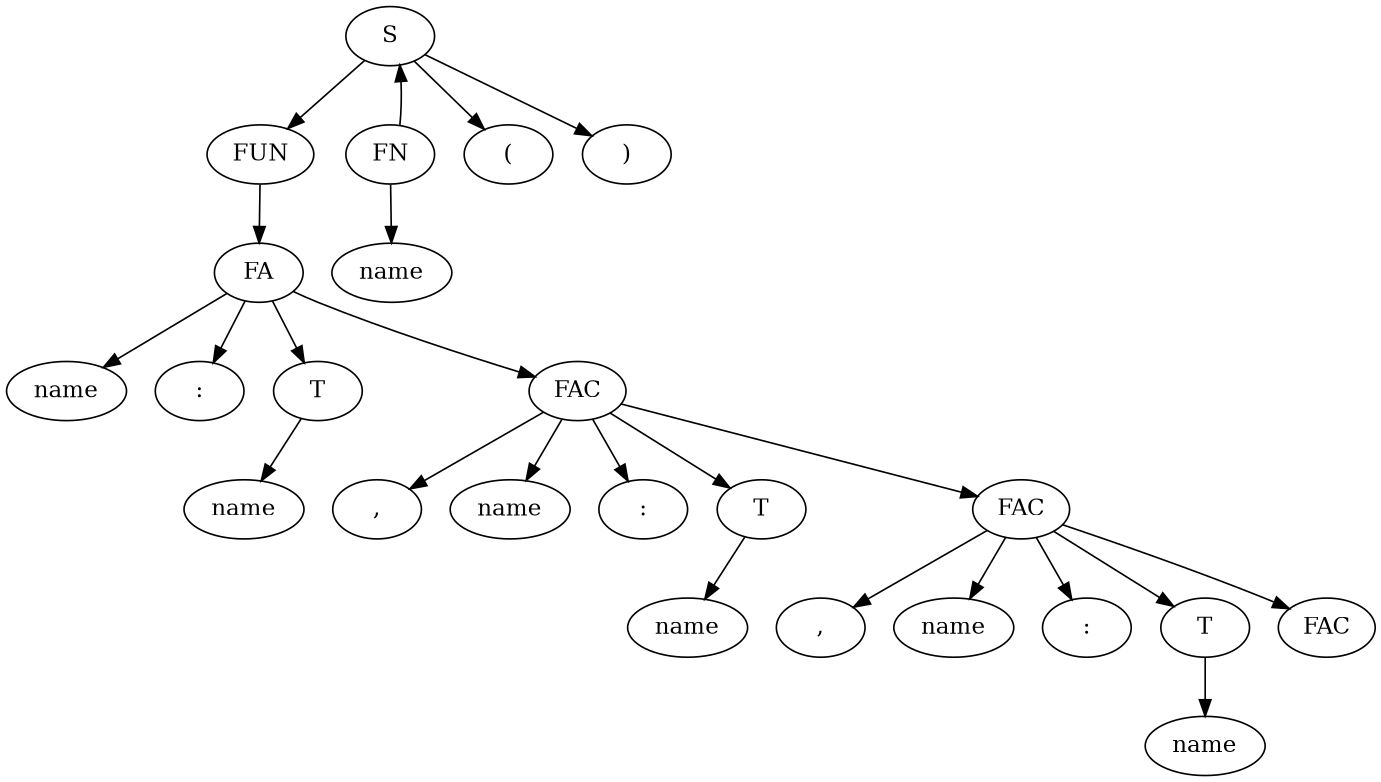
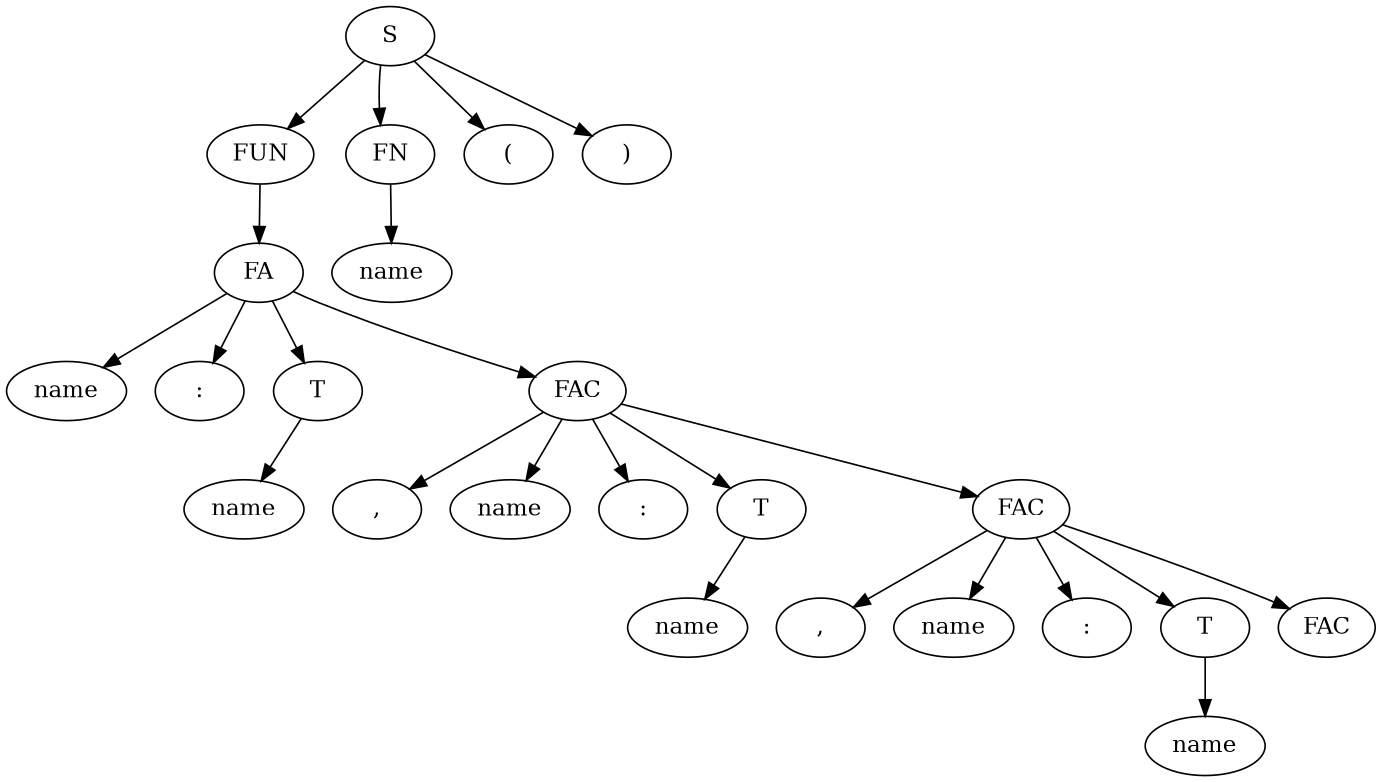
edge "FN" -> "S": reversed
